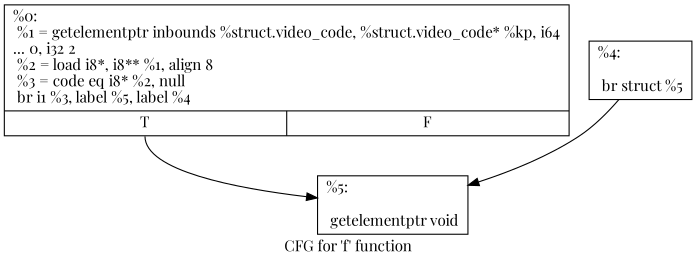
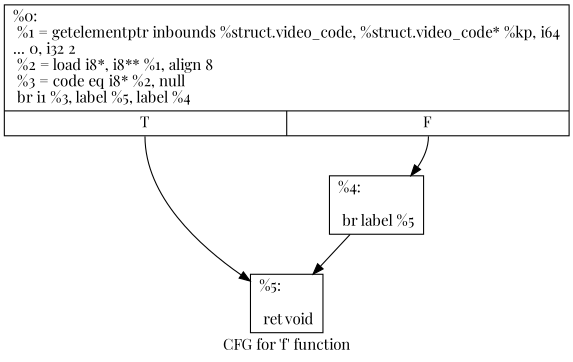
node "%4:": text "br struct %5" -> "br label %5"
edge "%0:" -> "%4:": added
node "%5:": text "getelementptr void" -> "ret void"
